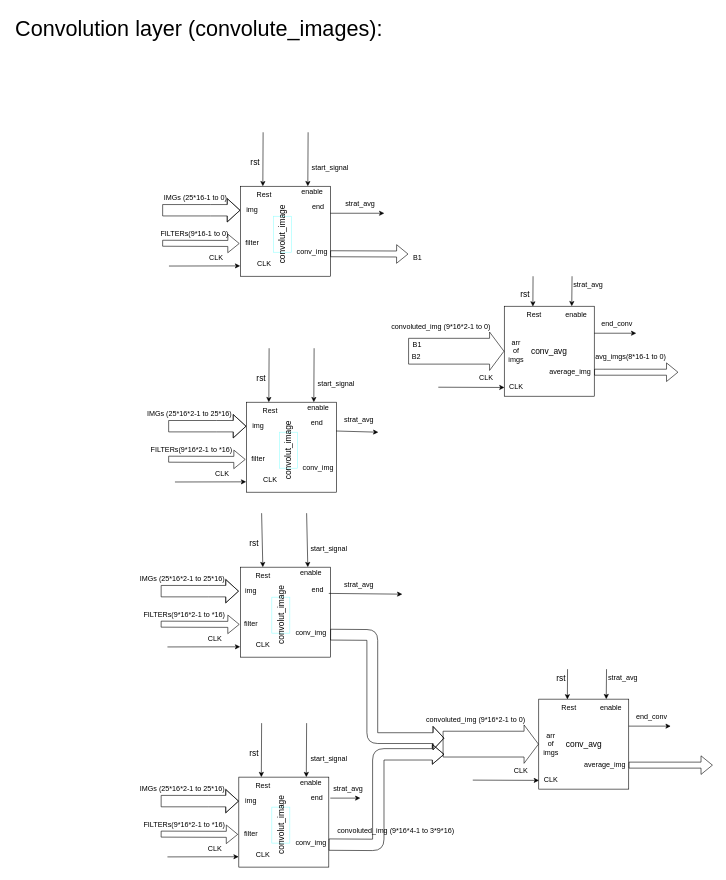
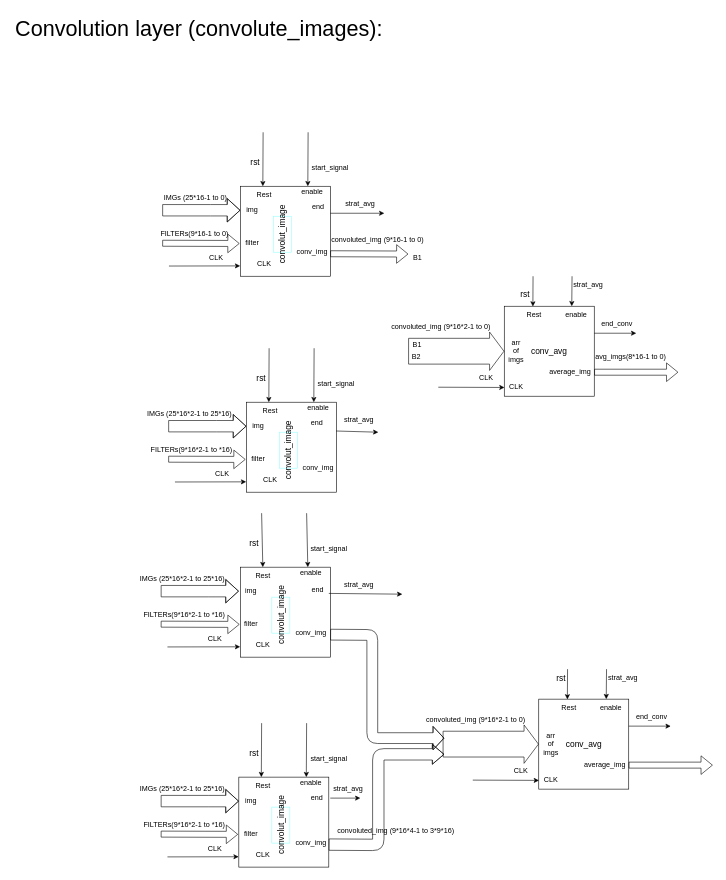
node "convoluted_img (9*16-1 to 0)": added
